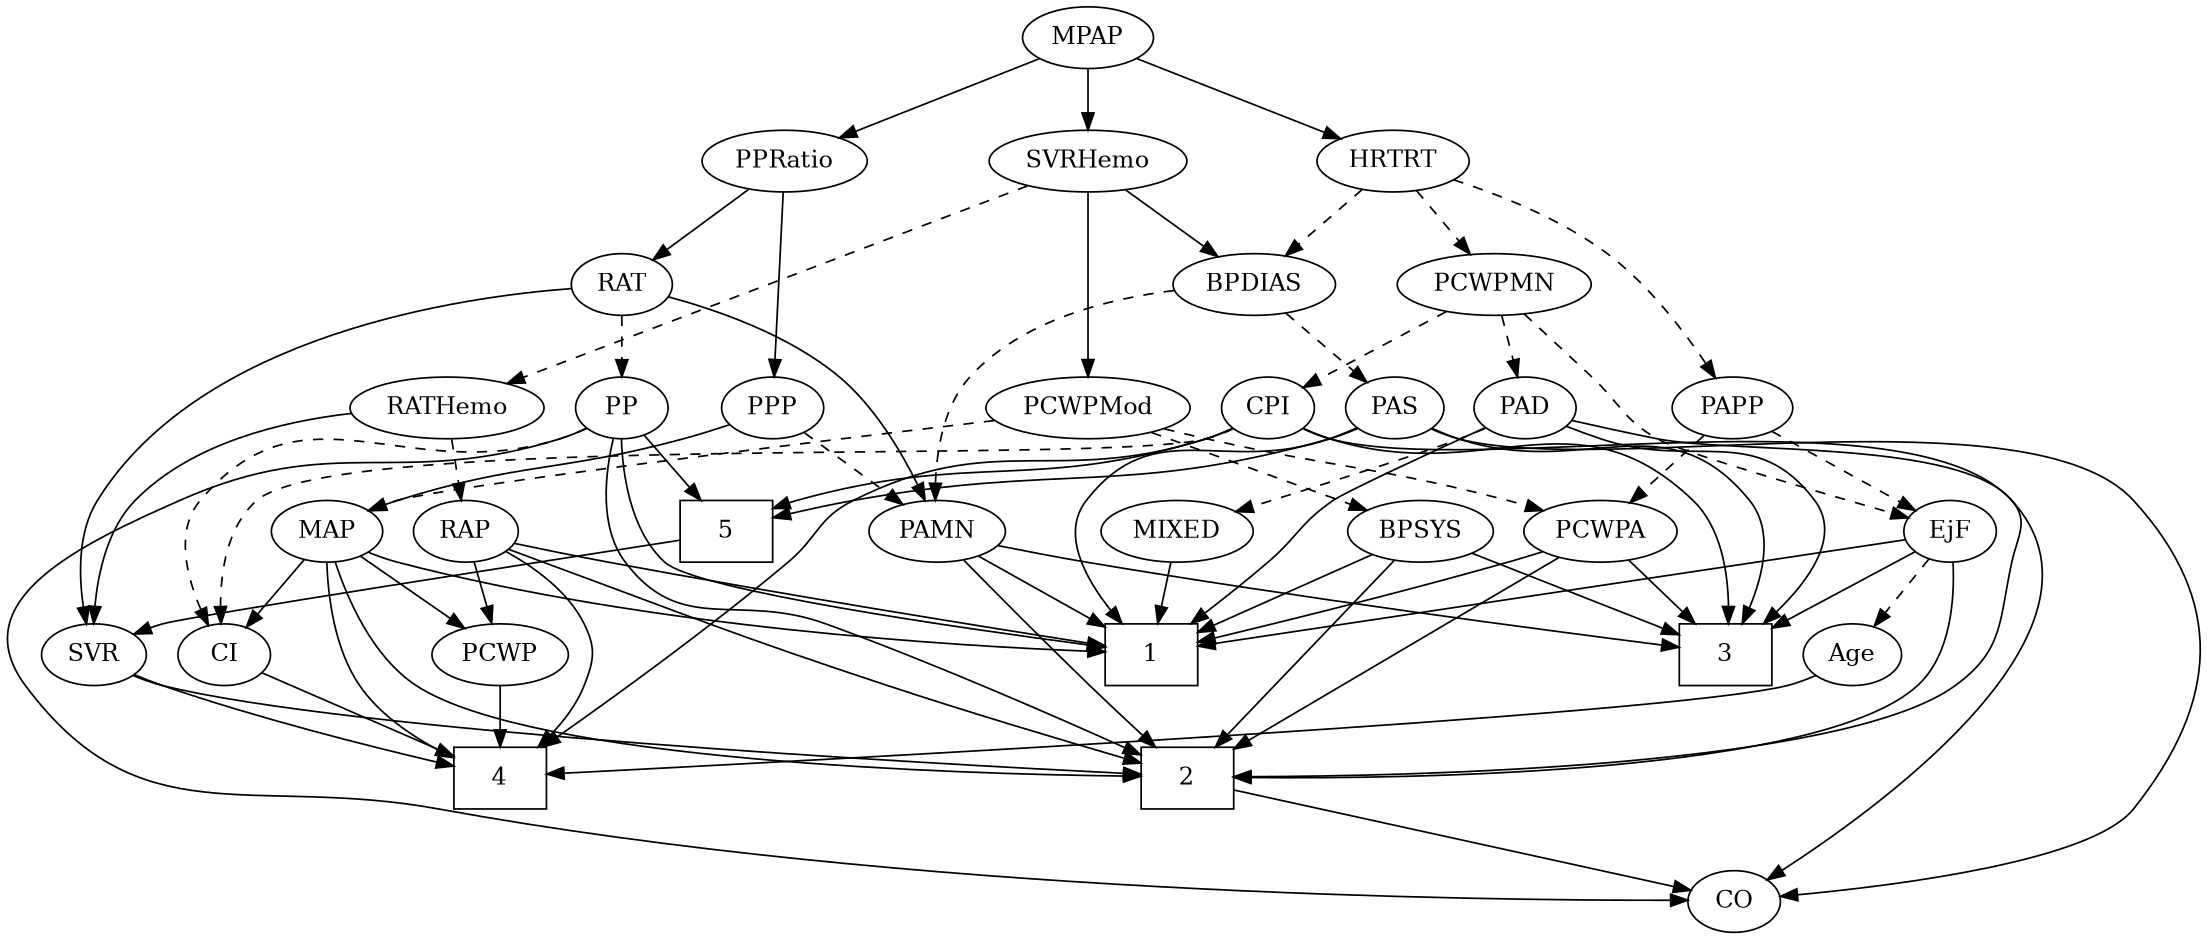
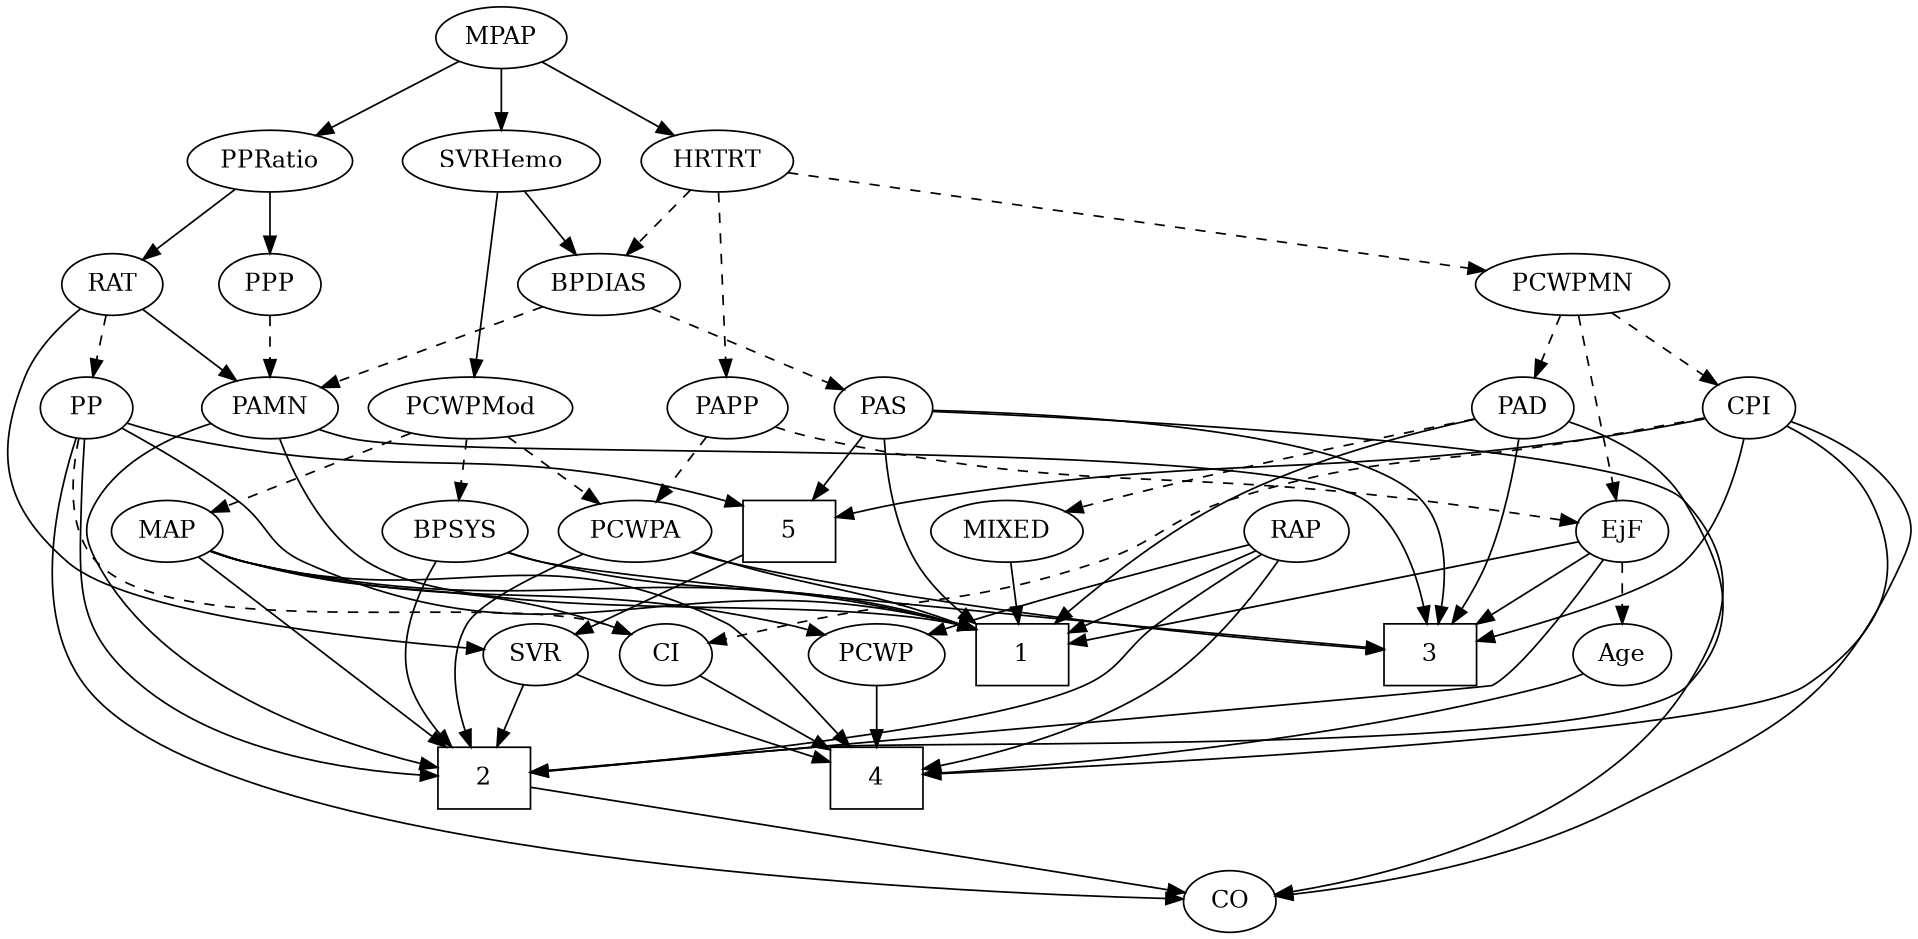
node "RATHemo": removed
edge "PPP" -> "MAP": removed
